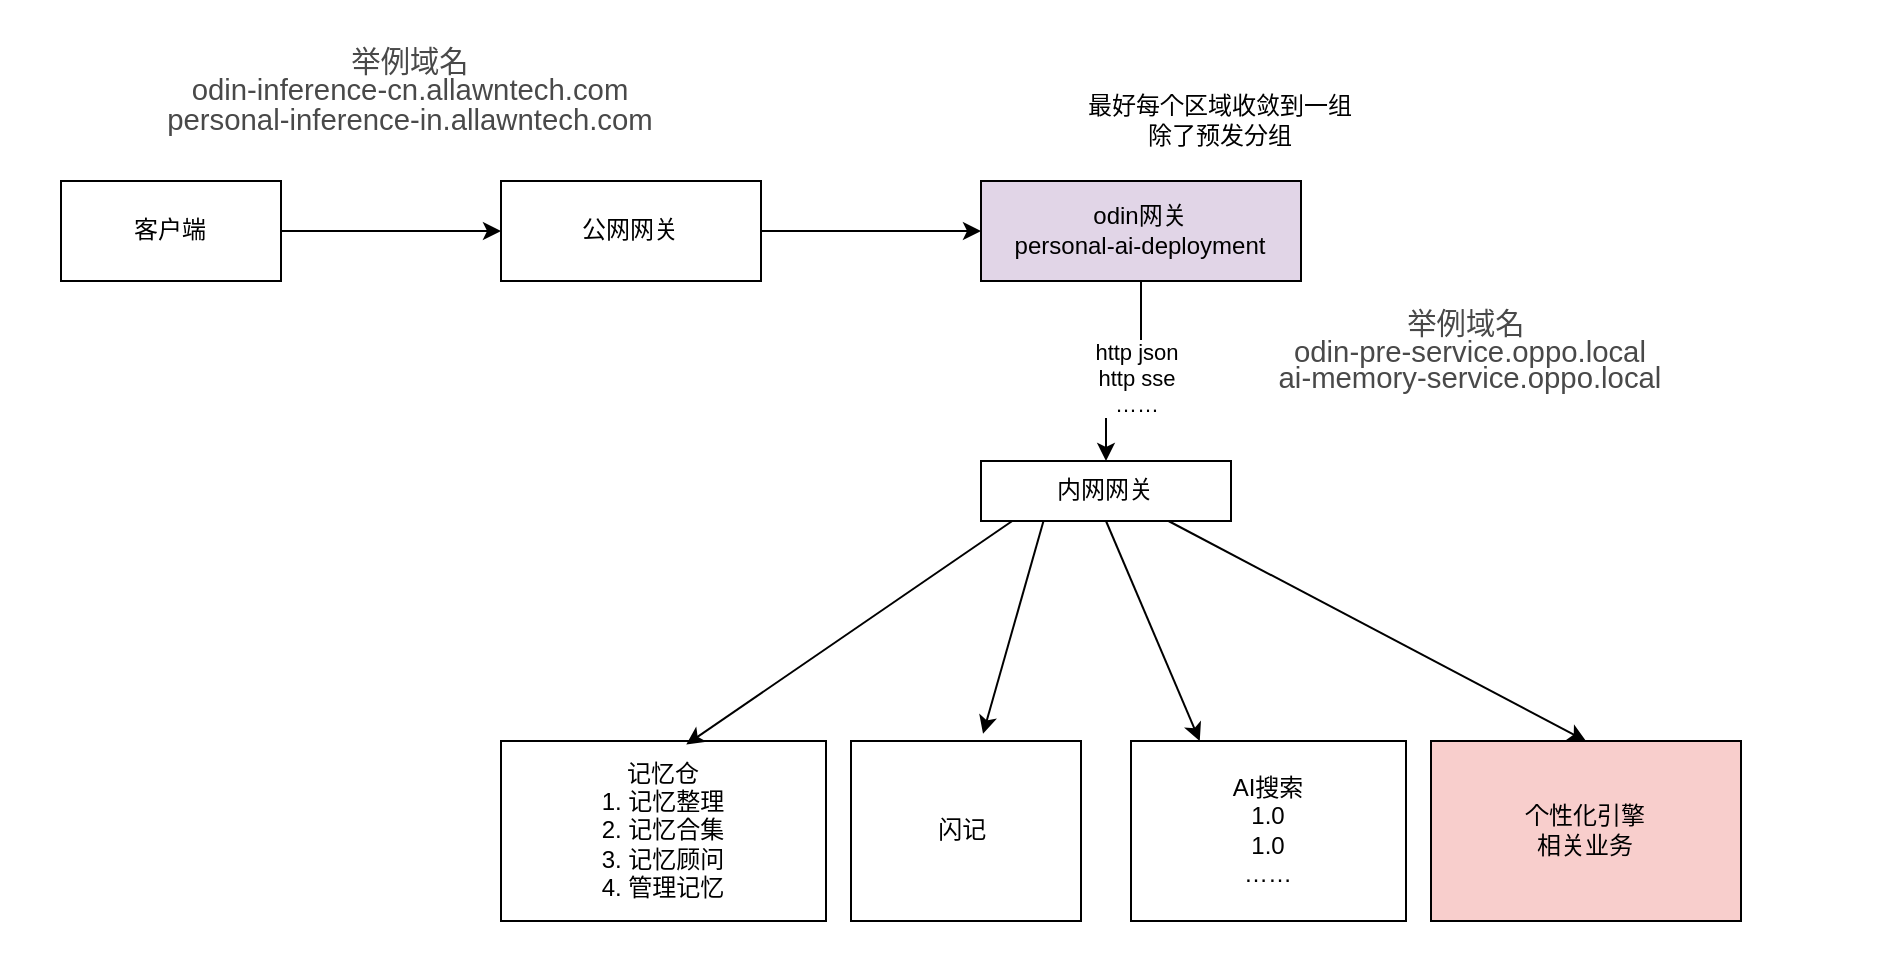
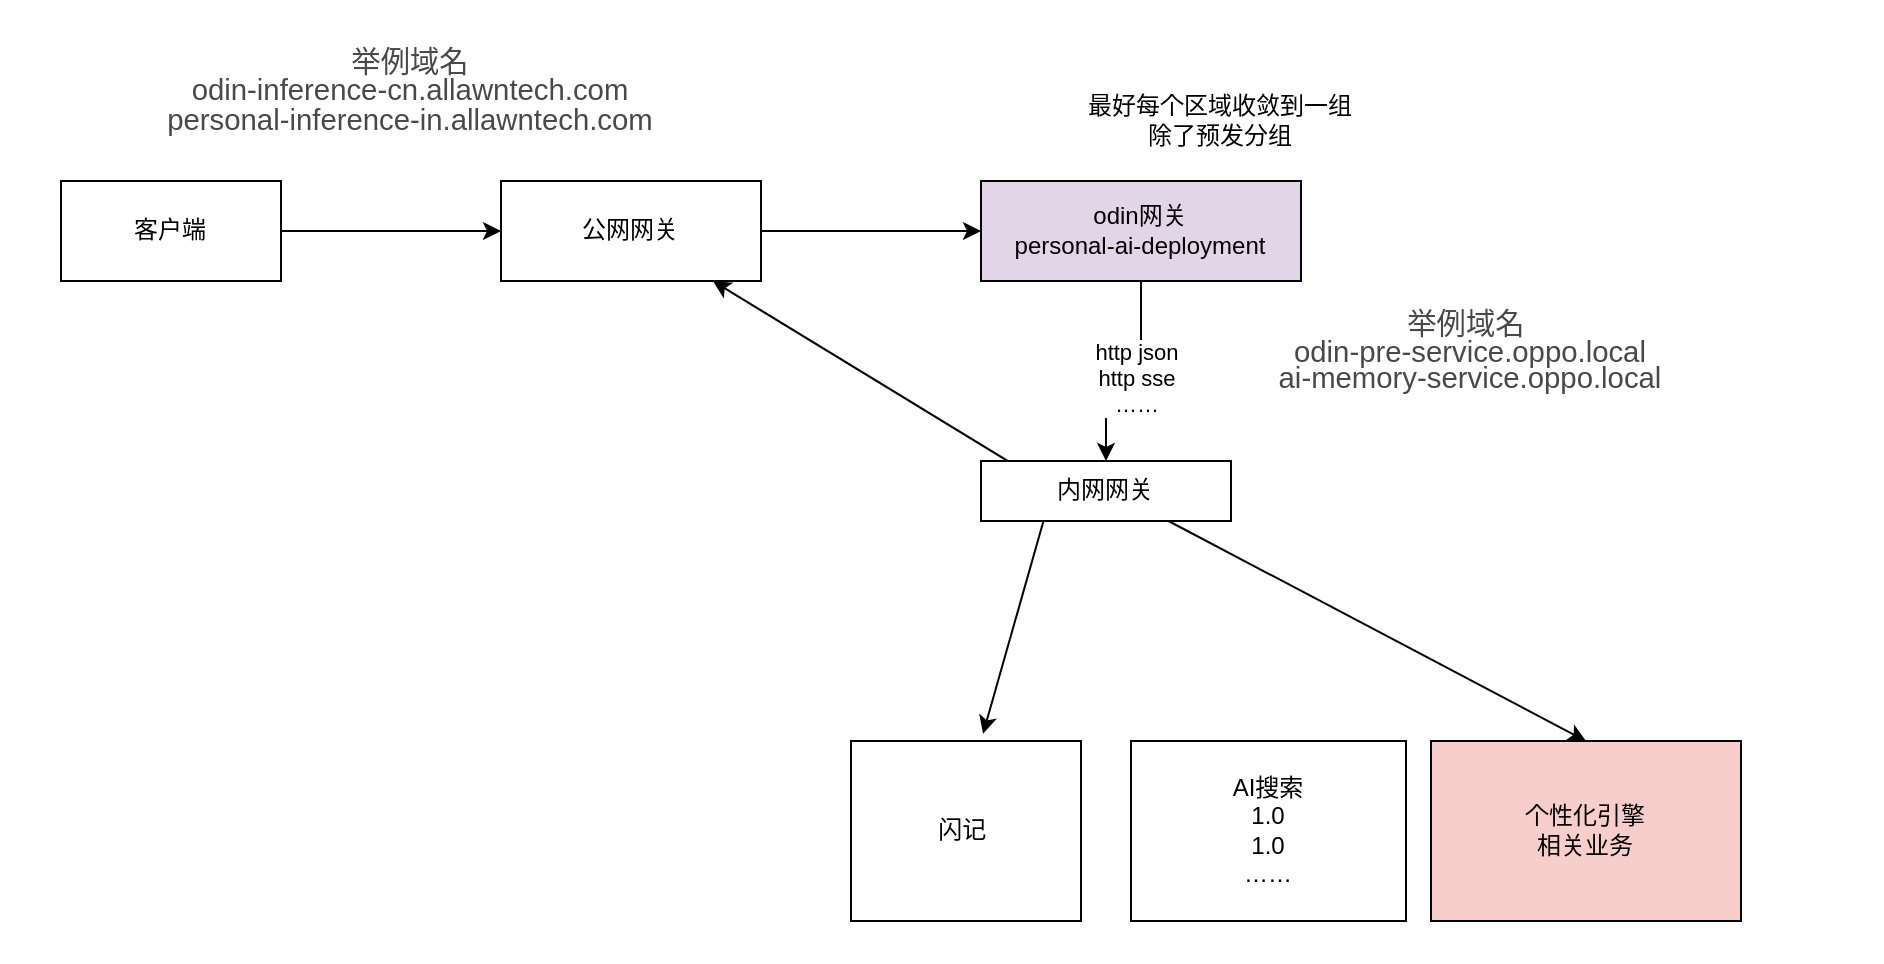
edge "内网网关" -> "AI搜索 1.0 1.0 ……": now "内网网关" -> "公网网关"
edge "内网网关" -> "记忆仓 1. 记忆整理 2. 记忆合集 3. 记忆顾问 4. 管理记忆": removed
node "记忆仓 1. 记忆整理 2. 记忆合集 3. 记忆顾问 4. 管理记忆": removed
